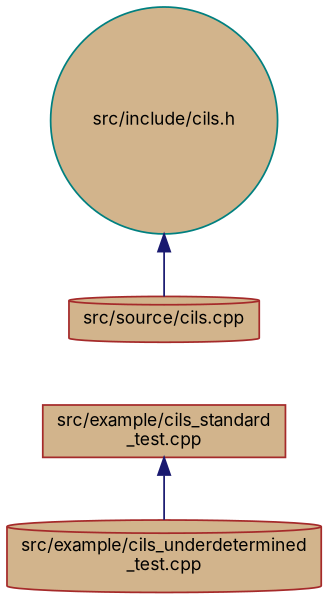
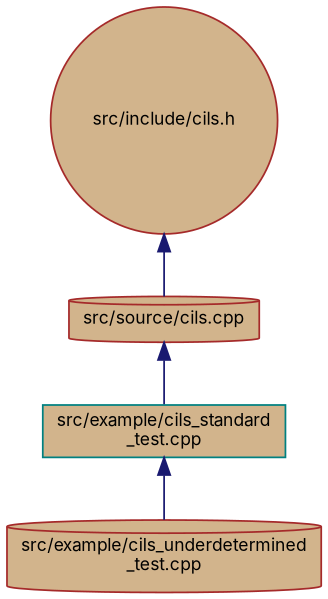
node "src/include/cils.h": color teal -> brown
edge "src/example/cils_standard _test.cpp" -> "src/source/cils.cpp": added
node "src/example/cils_standard _test.cpp": color brown -> teal
